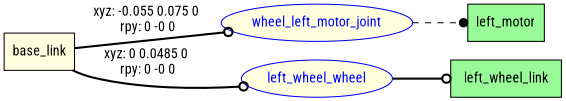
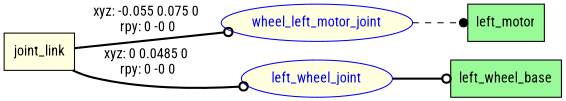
node "base_link": label "base_link" -> "joint_link"
node "left_wheel_wheel": label "left_wheel_wheel" -> "left_wheel_joint"
node "left_wheel_link": label "left_wheel_link" -> "left_wheel_base"
